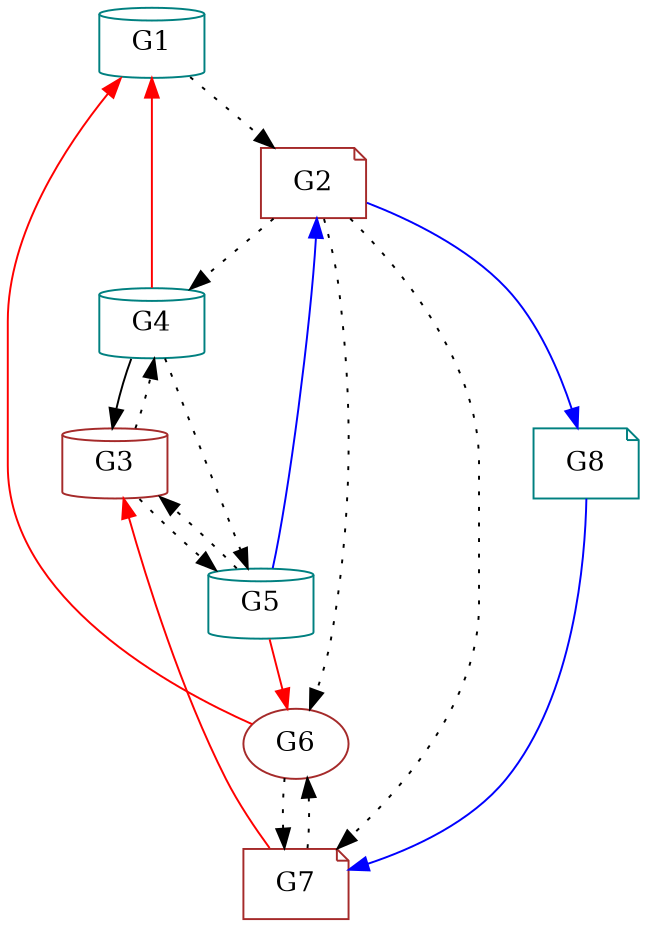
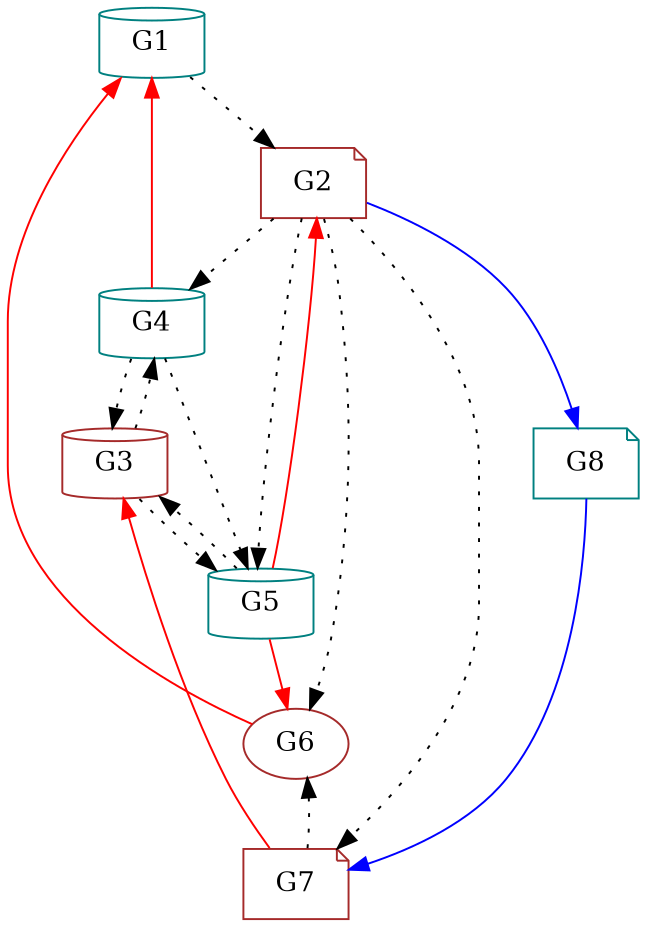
edge "G2" -> "G5": added
edge "G4" -> "G3": style solid -> dotted
edge "G5" -> "G2": color blue -> red
edge "G6" -> "G7": removed
